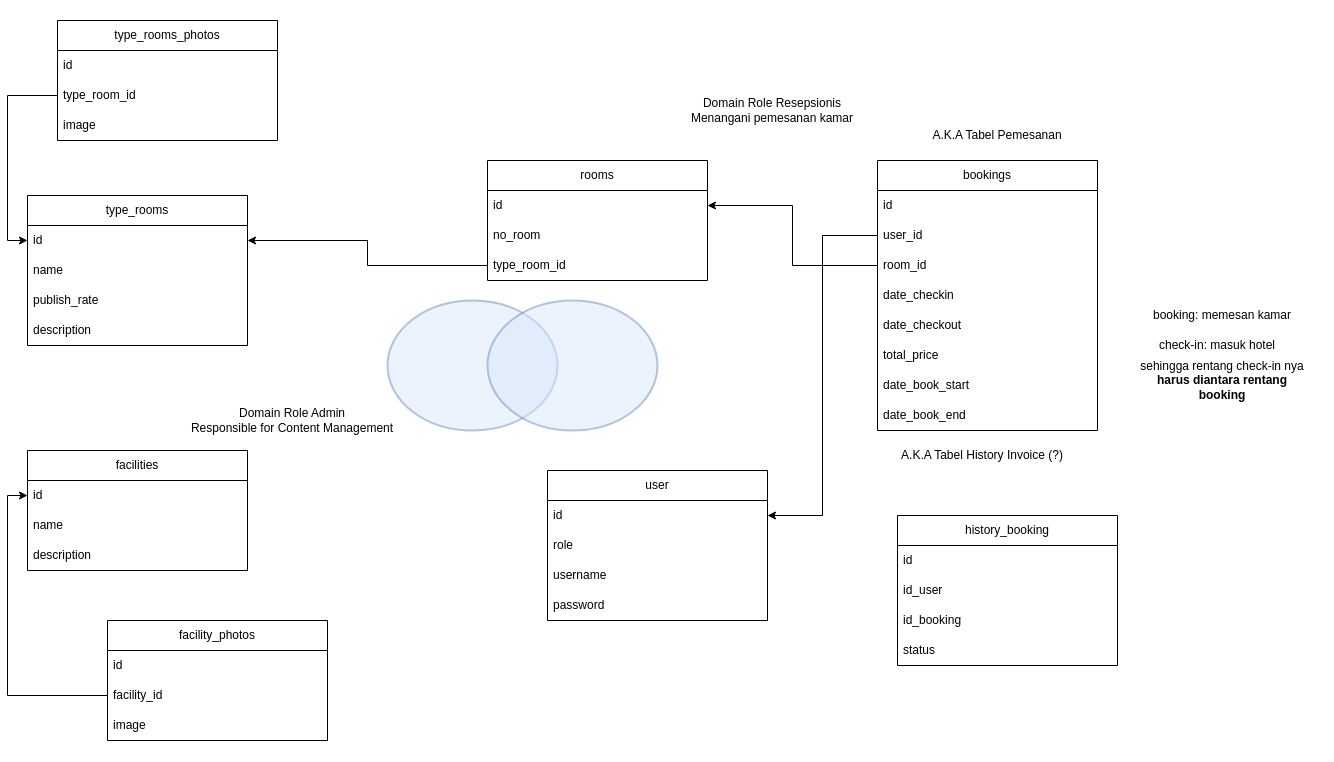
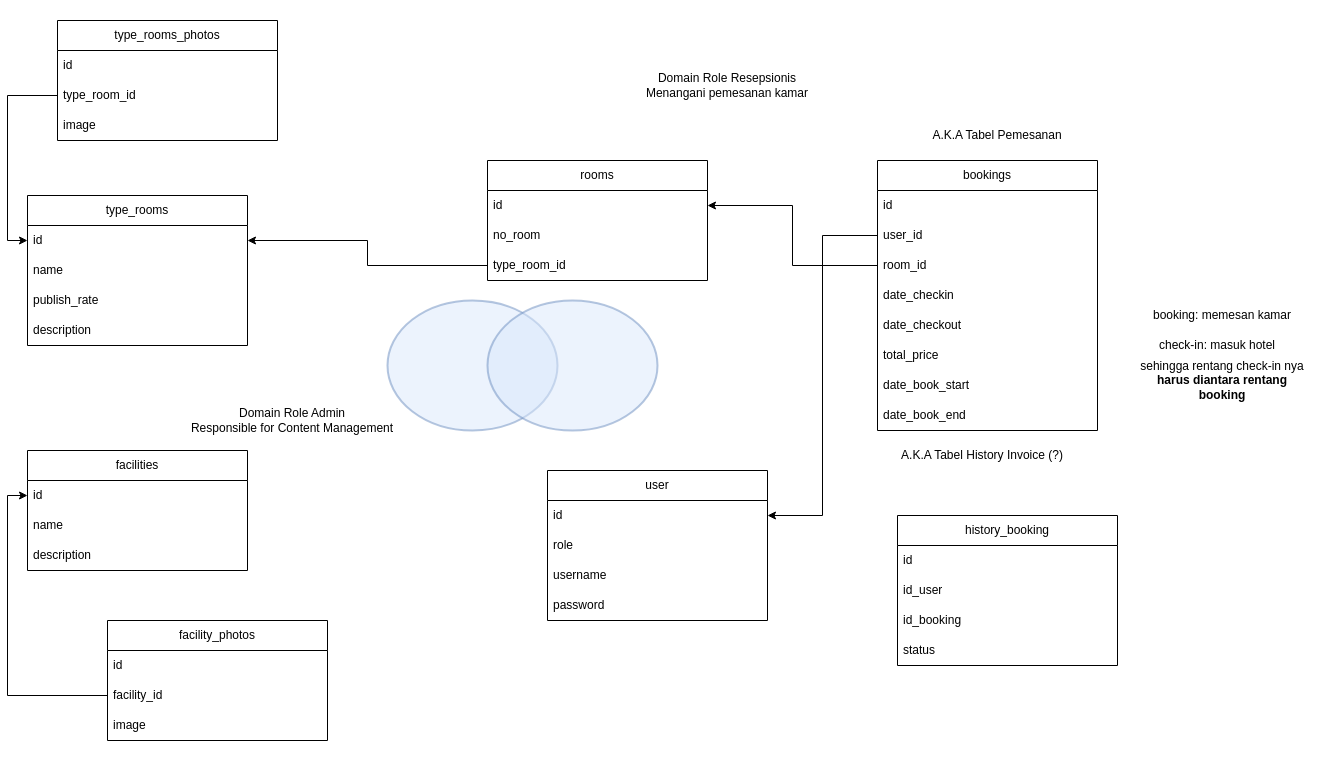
node "Domain Role Resepsionis Menangani pemesanan kamar": moved (773, 111) -> (728, 86)
